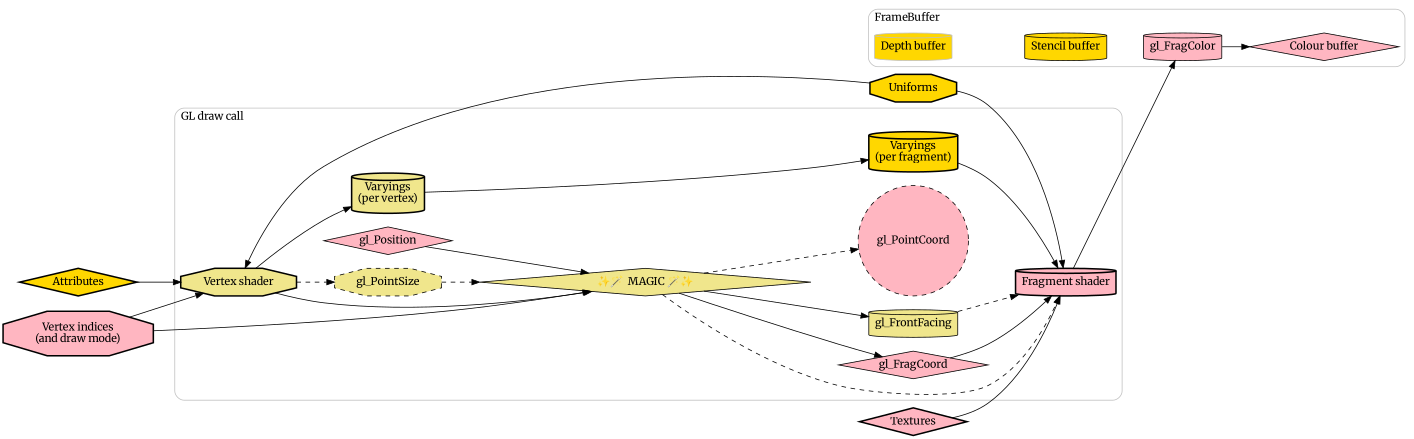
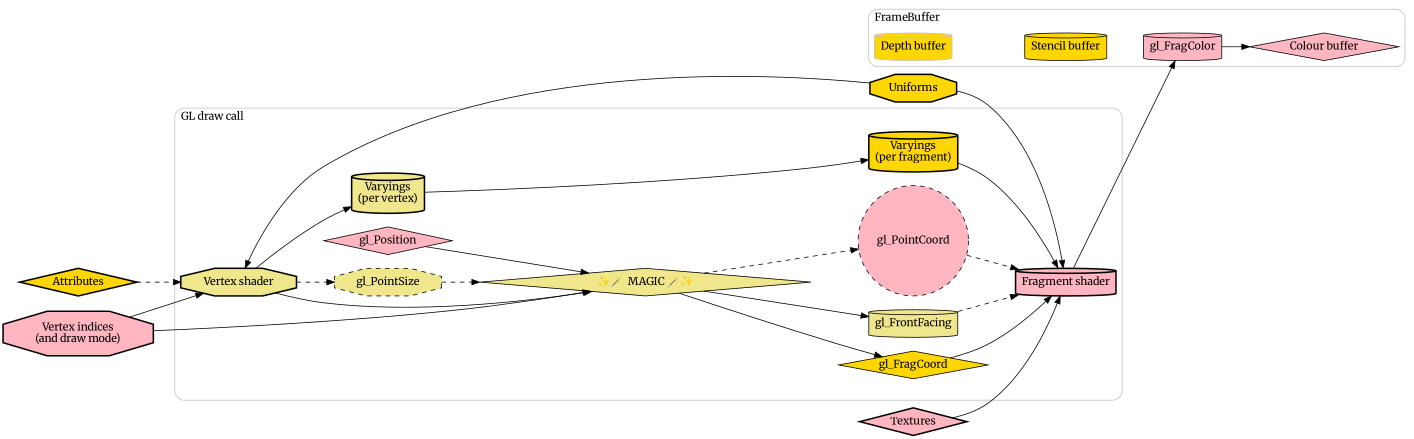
edge "Attributes" -> "Vertex shader": style solid -> dashed
node "gl_FragCoord": fillcolor lightpink -> gold
edge "✨🪄  MAGIC 🪄✨" -> "Fragment shader": now "gl_PointCoord" -> "Fragment shader"
